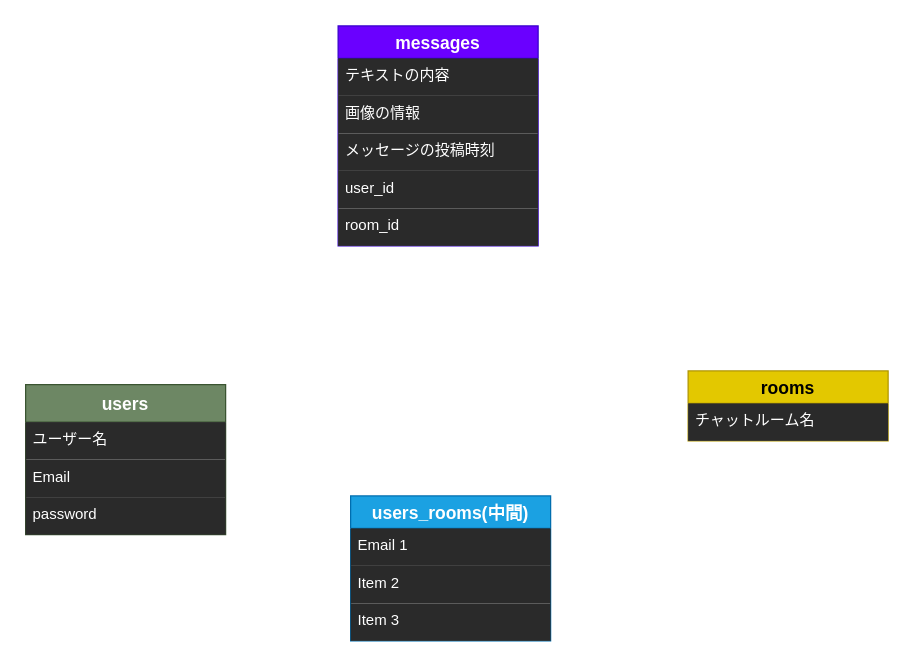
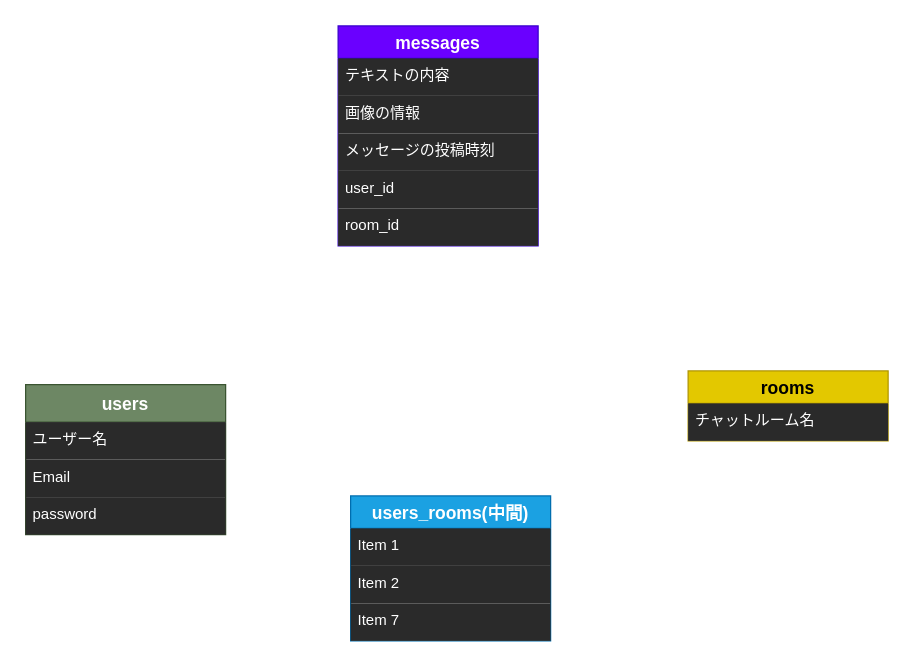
node "Email 1": label "Email 1" -> "Item 1"
node "Item 3": label "Item 3" -> "Item 7"
